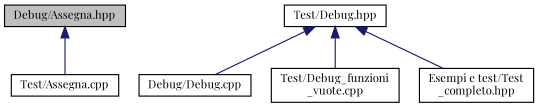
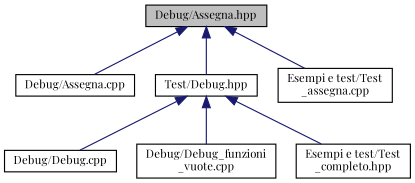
edge "Test/Debug.hpp" -> "Debug/Assegna.hpp": added
node "Test/Assegna.cpp": label "Test/Assegna.cpp" -> "Debug/Assegna.cpp"
node "Test/Debug_funzioni _vuote.cpp": label "Test/Debug_funzioni _vuote.cpp" -> "Debug/Debug_funzioni _vuote.cpp"
node "Esempi e test/Test _assegna.cpp": added
